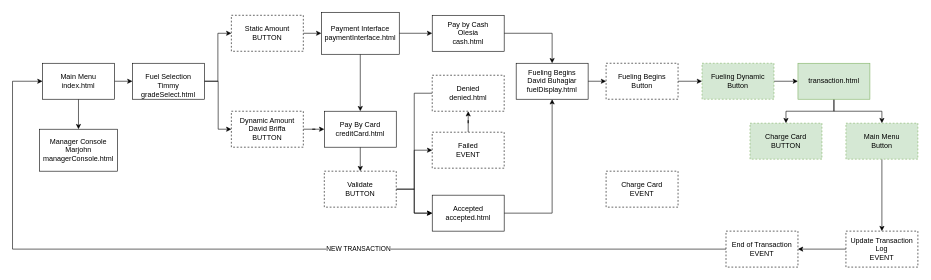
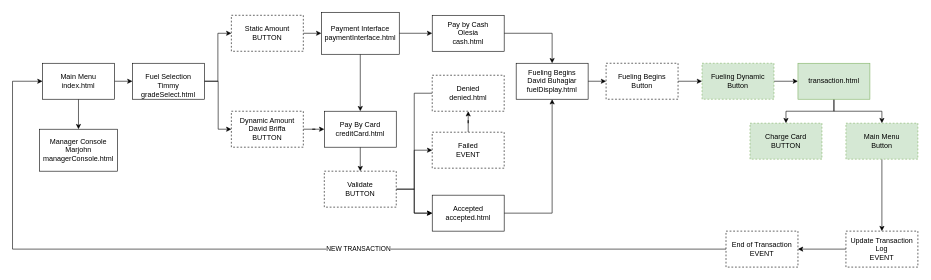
node "Charge Card EVENT": removed
